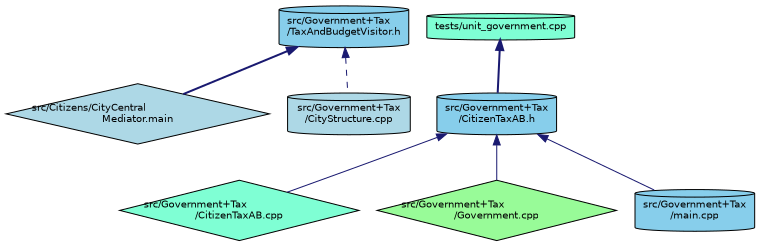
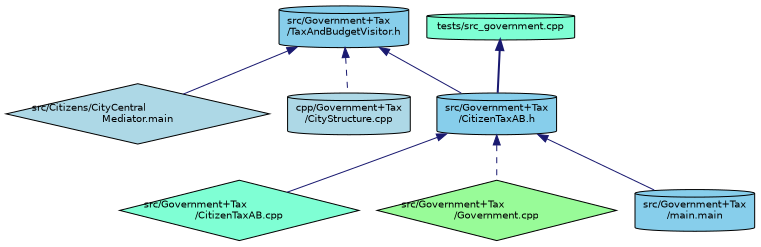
node "tests/unit_government.cpp": label "tests/unit_government.cpp" -> "tests/src_government.cpp"
edge "src/Citizens/CityCentral Mediator.main" -> "src/Government+Tax /TaxAndBudgetVisitor.h": style bold -> solid
edge "src/Government+Tax /CitizenTaxAB.h" -> "src/Government+Tax /TaxAndBudgetVisitor.h": added
node "src/Government+Tax /CityStructure.cpp": label "src/Government+Tax /CityStructure.cpp" -> "cpp/Government+Tax /CityStructure.cpp"
edge "src/Government+Tax /Government.cpp" -> "src/Government+Tax /CitizenTaxAB.h": style solid -> dashed
node "src/Government+Tax /main.cpp": label "src/Government+Tax /main.cpp" -> "src/Government+Tax /main.main"
